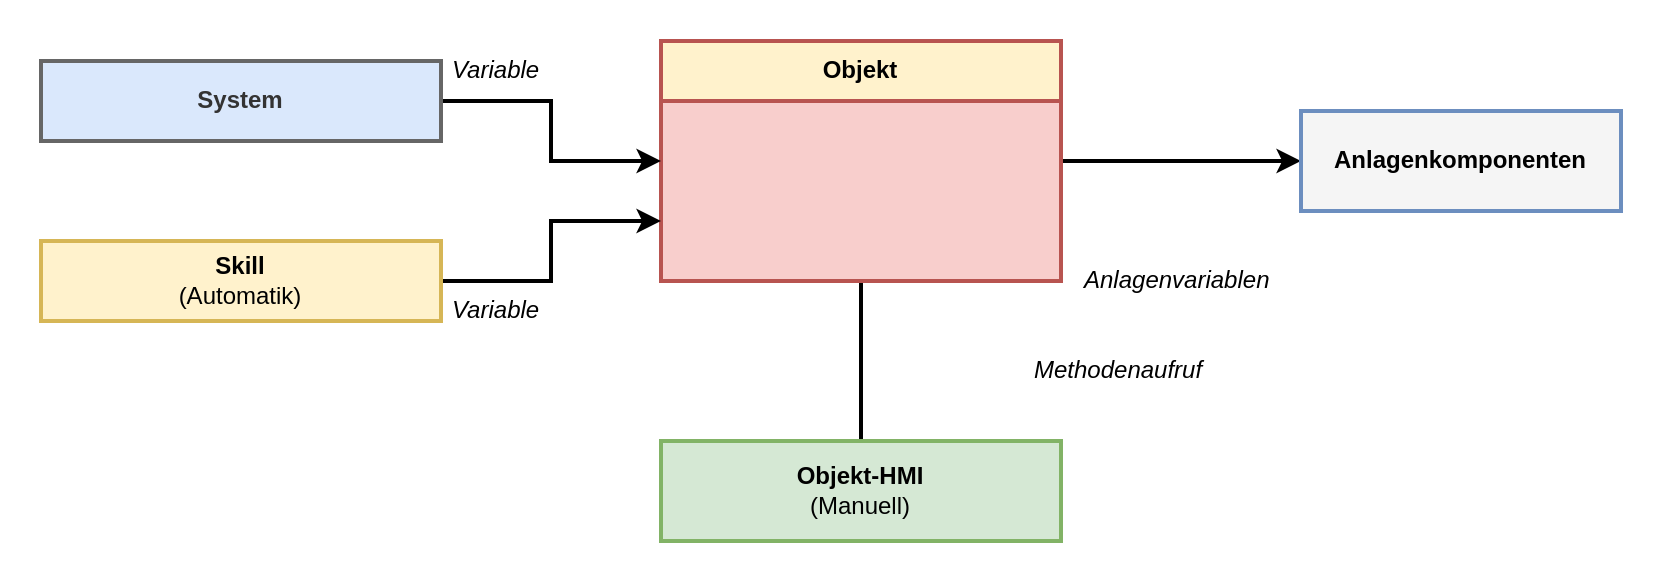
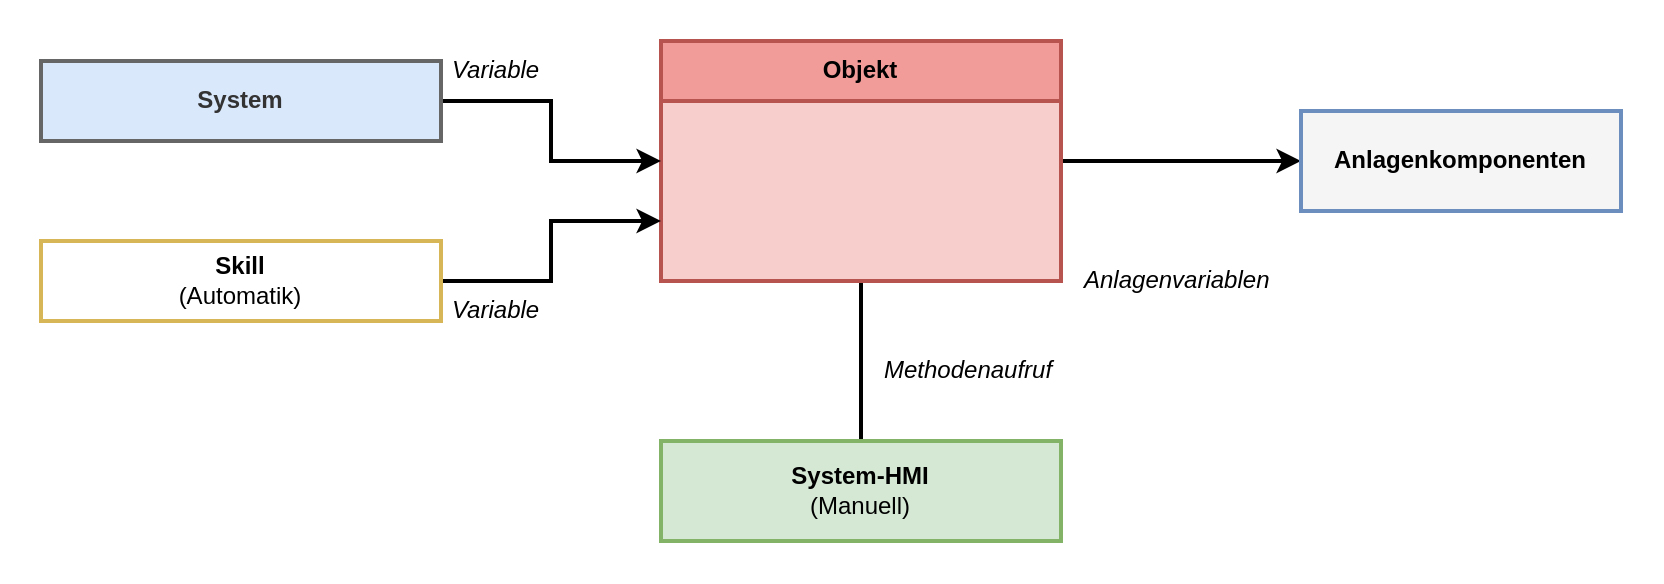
node "Objekt": fillcolor #fff2cc -> #f19c99
node "Skill (Automatik)": fillcolor #fff2cc -> #ffffff
node "Methodenaufruf": moved (1141, 371) -> (991, 371)
node "Objekt-HMI (Manuell)": label "Objekt-HMI (Manuell)" -> "System-HMI (Manuell)"
